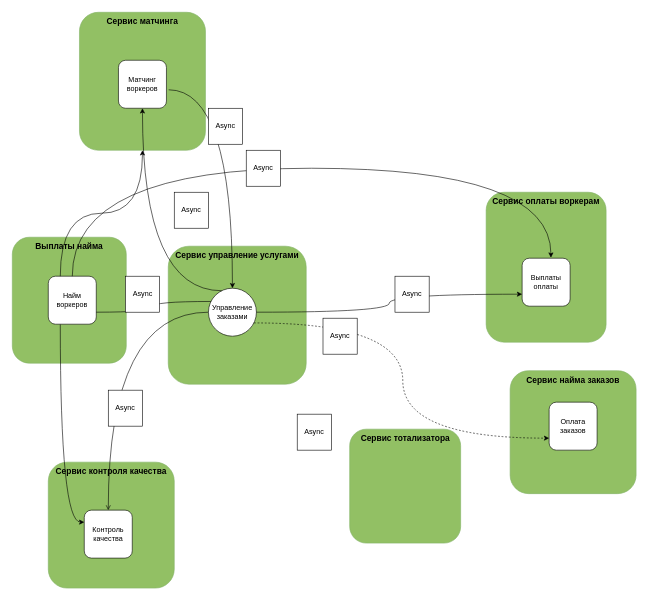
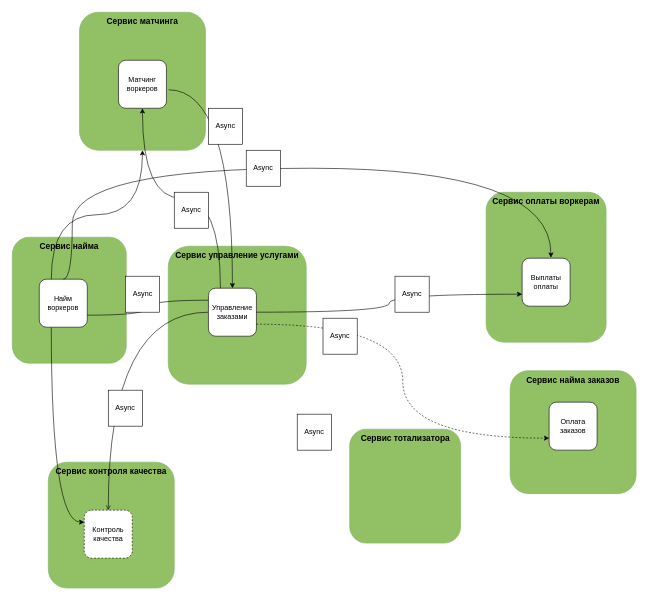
node "Выплаты найма": label "Выплаты найма" -> "Сервис найма"
node "Найм воркеров": moved (72, 300) -> (63, 303)
node "Управление заказами": shape ellipse -> rounded rectangle
node "Контроль качества": style solid -> dashed
